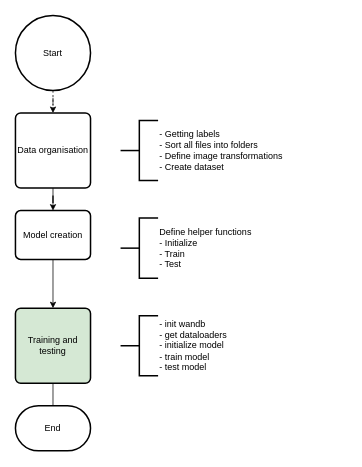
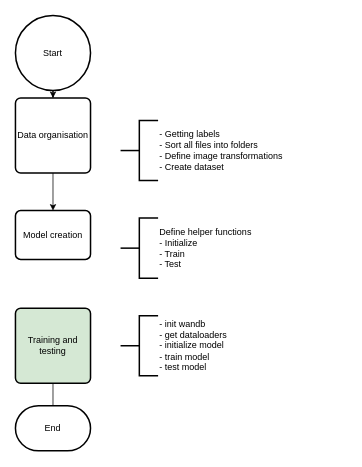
node "Data organisation": moved (53, 150) -> (53, 135)
edge "Model creation" -> "Training and testing": removed
